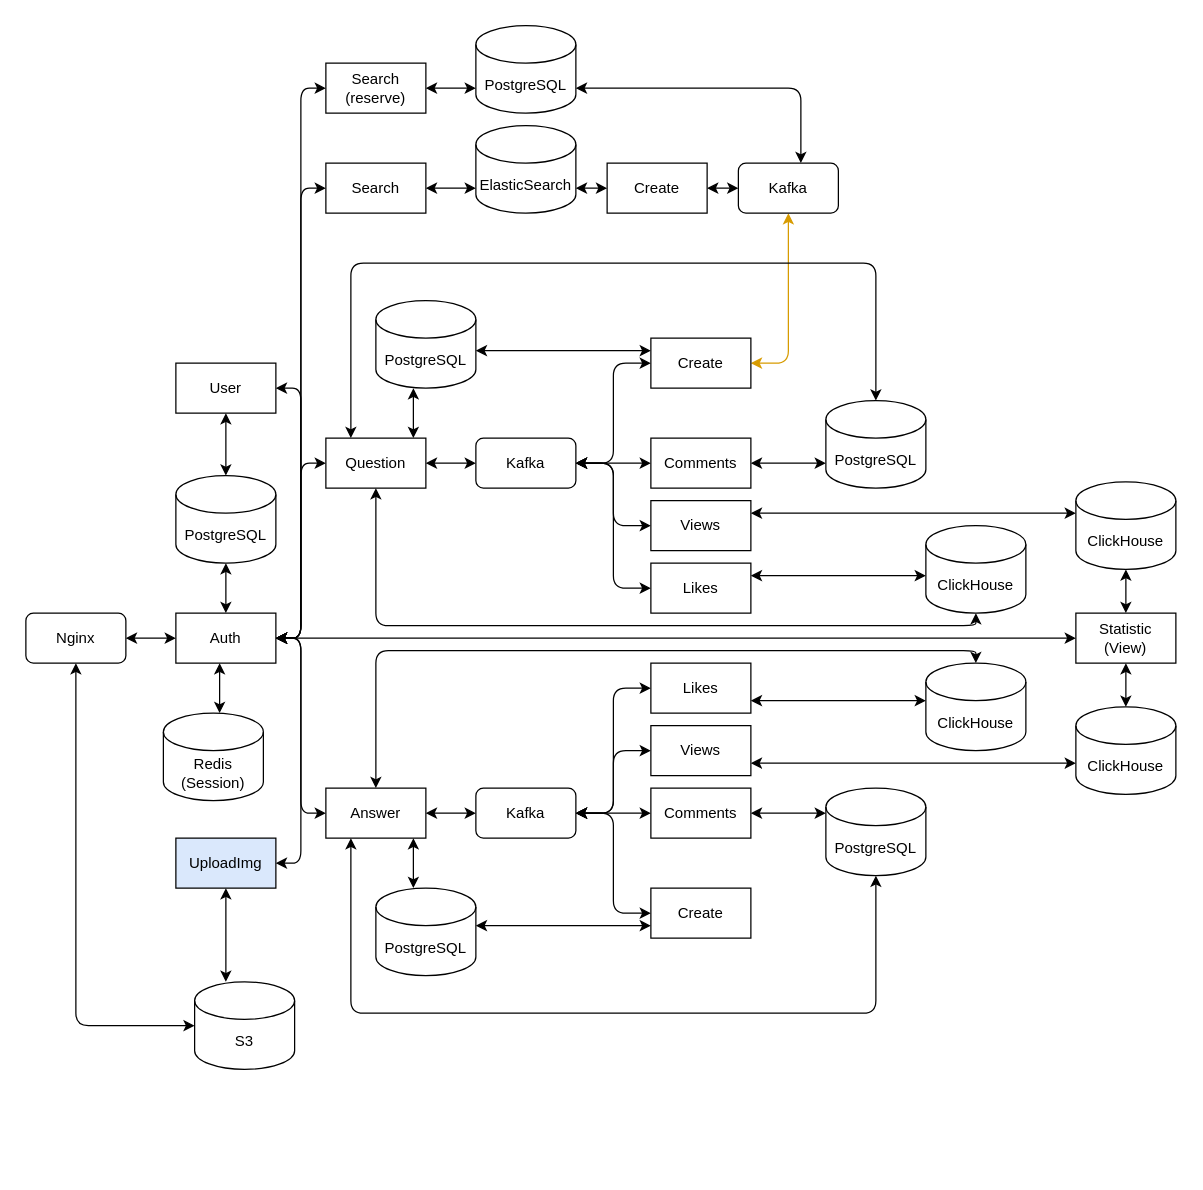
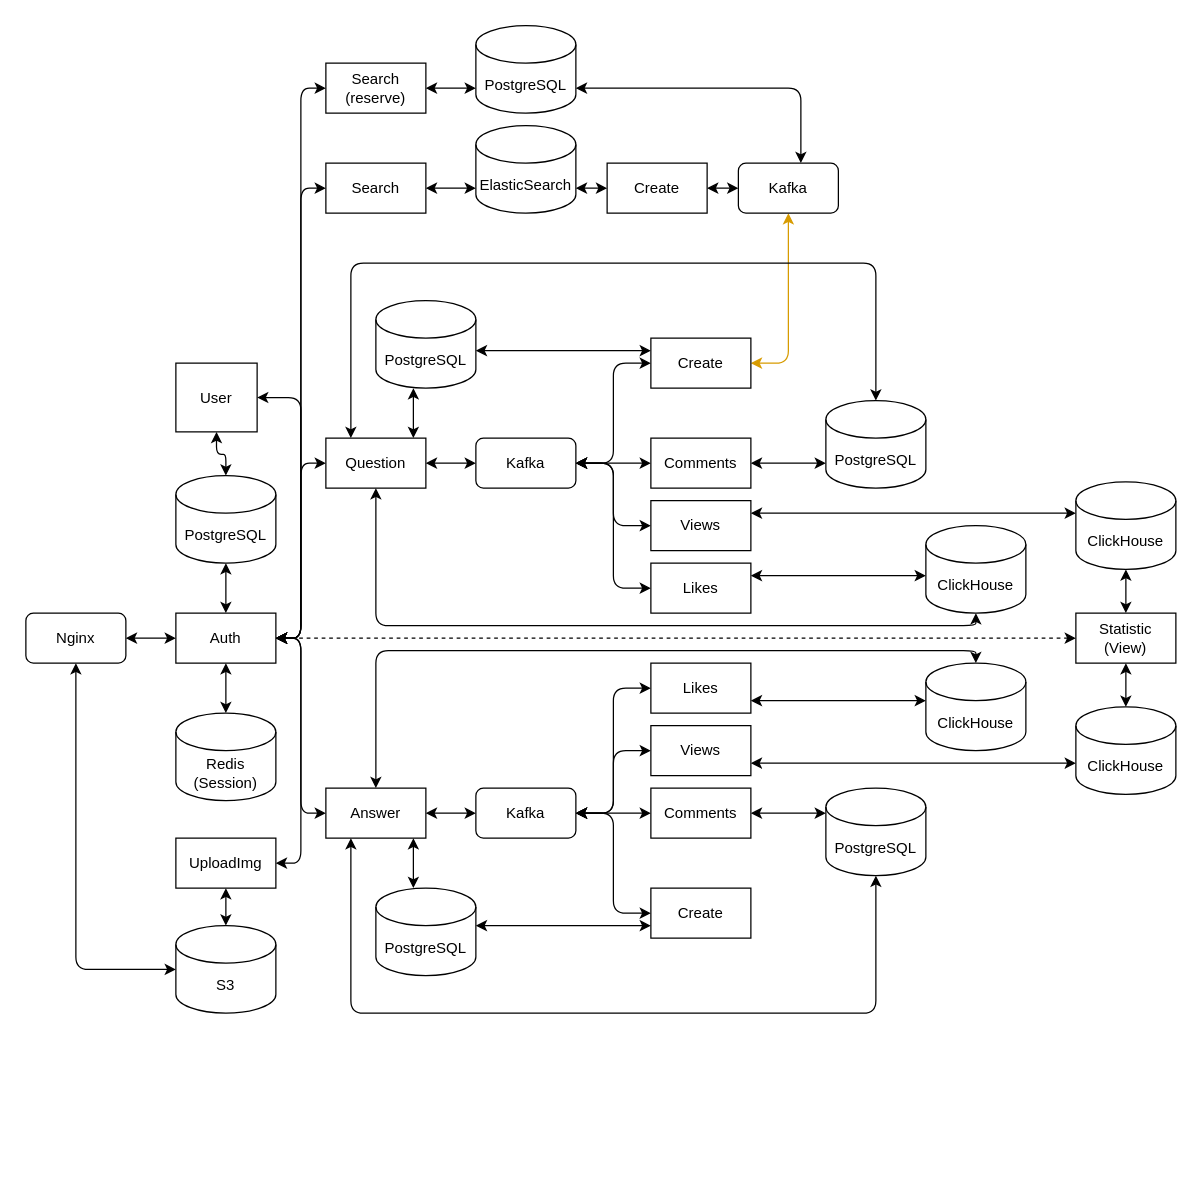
node "User": size 100x50 -> 81x69
edge "Auth" -- "Statistic (View)": style solid -> dashed
node "Redis (Session)": moved (213, 757) -> (226, 757)
node "UploadImg": fillcolor #dae8fc -> #ffffff
node "S3": moved (244, 1026) -> (226, 969)
